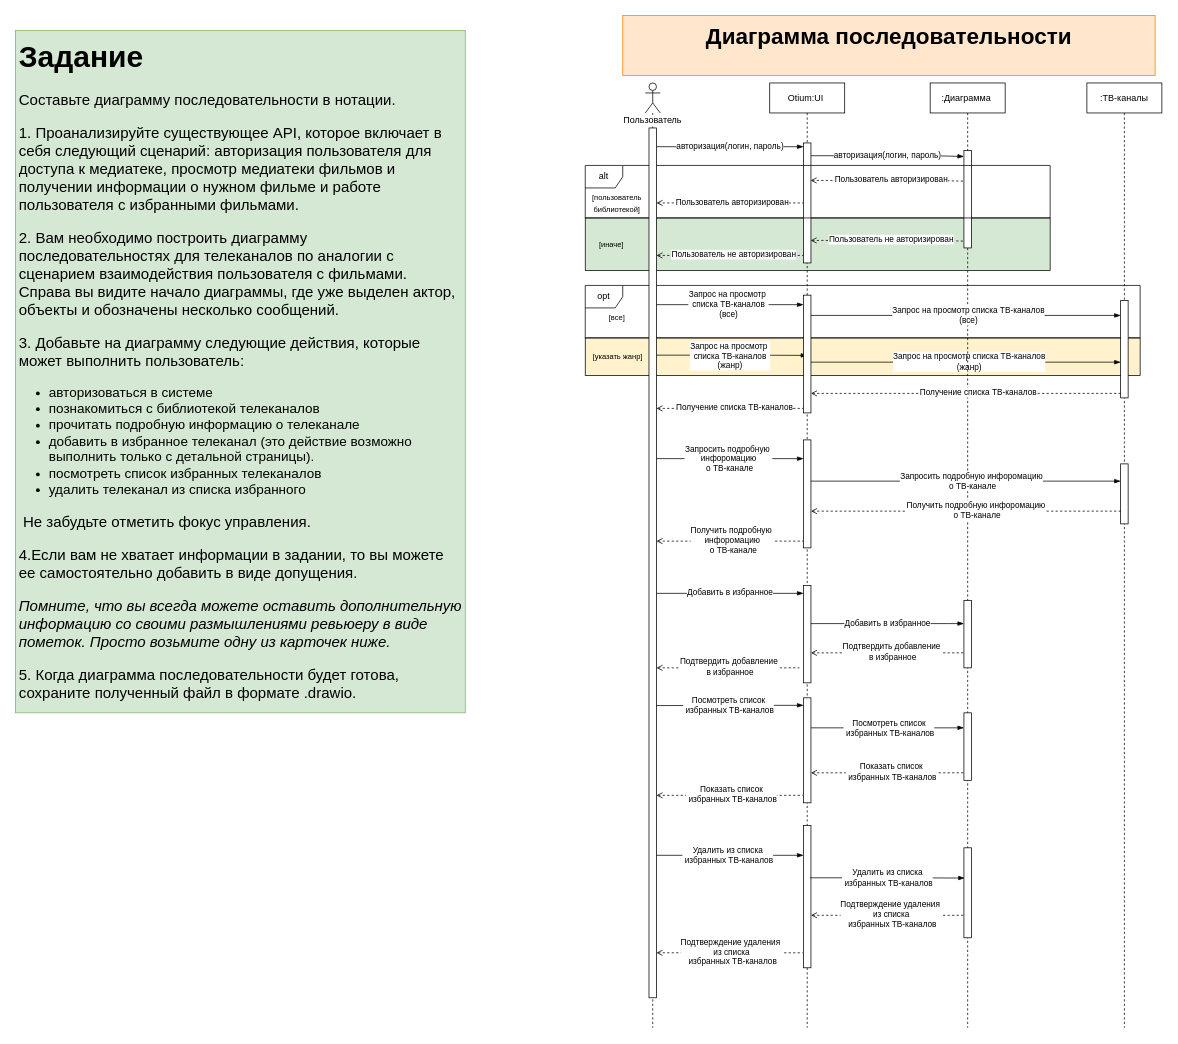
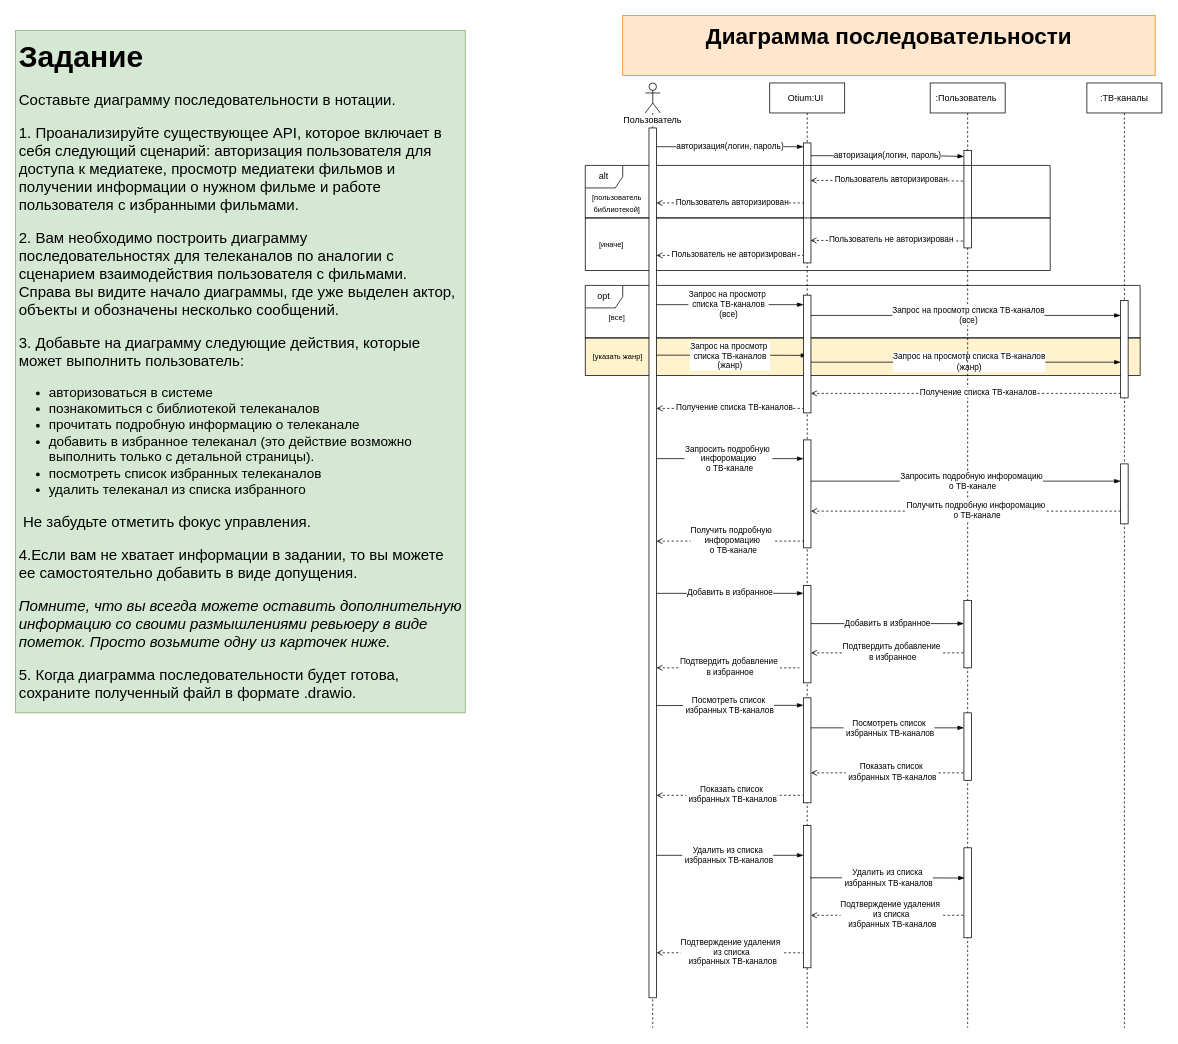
node ":Диаграмма": label ":Диаграмма" -> ":Пользователь"
node "[иначе]": fillcolor #d5e8d4 -> #ffffff
